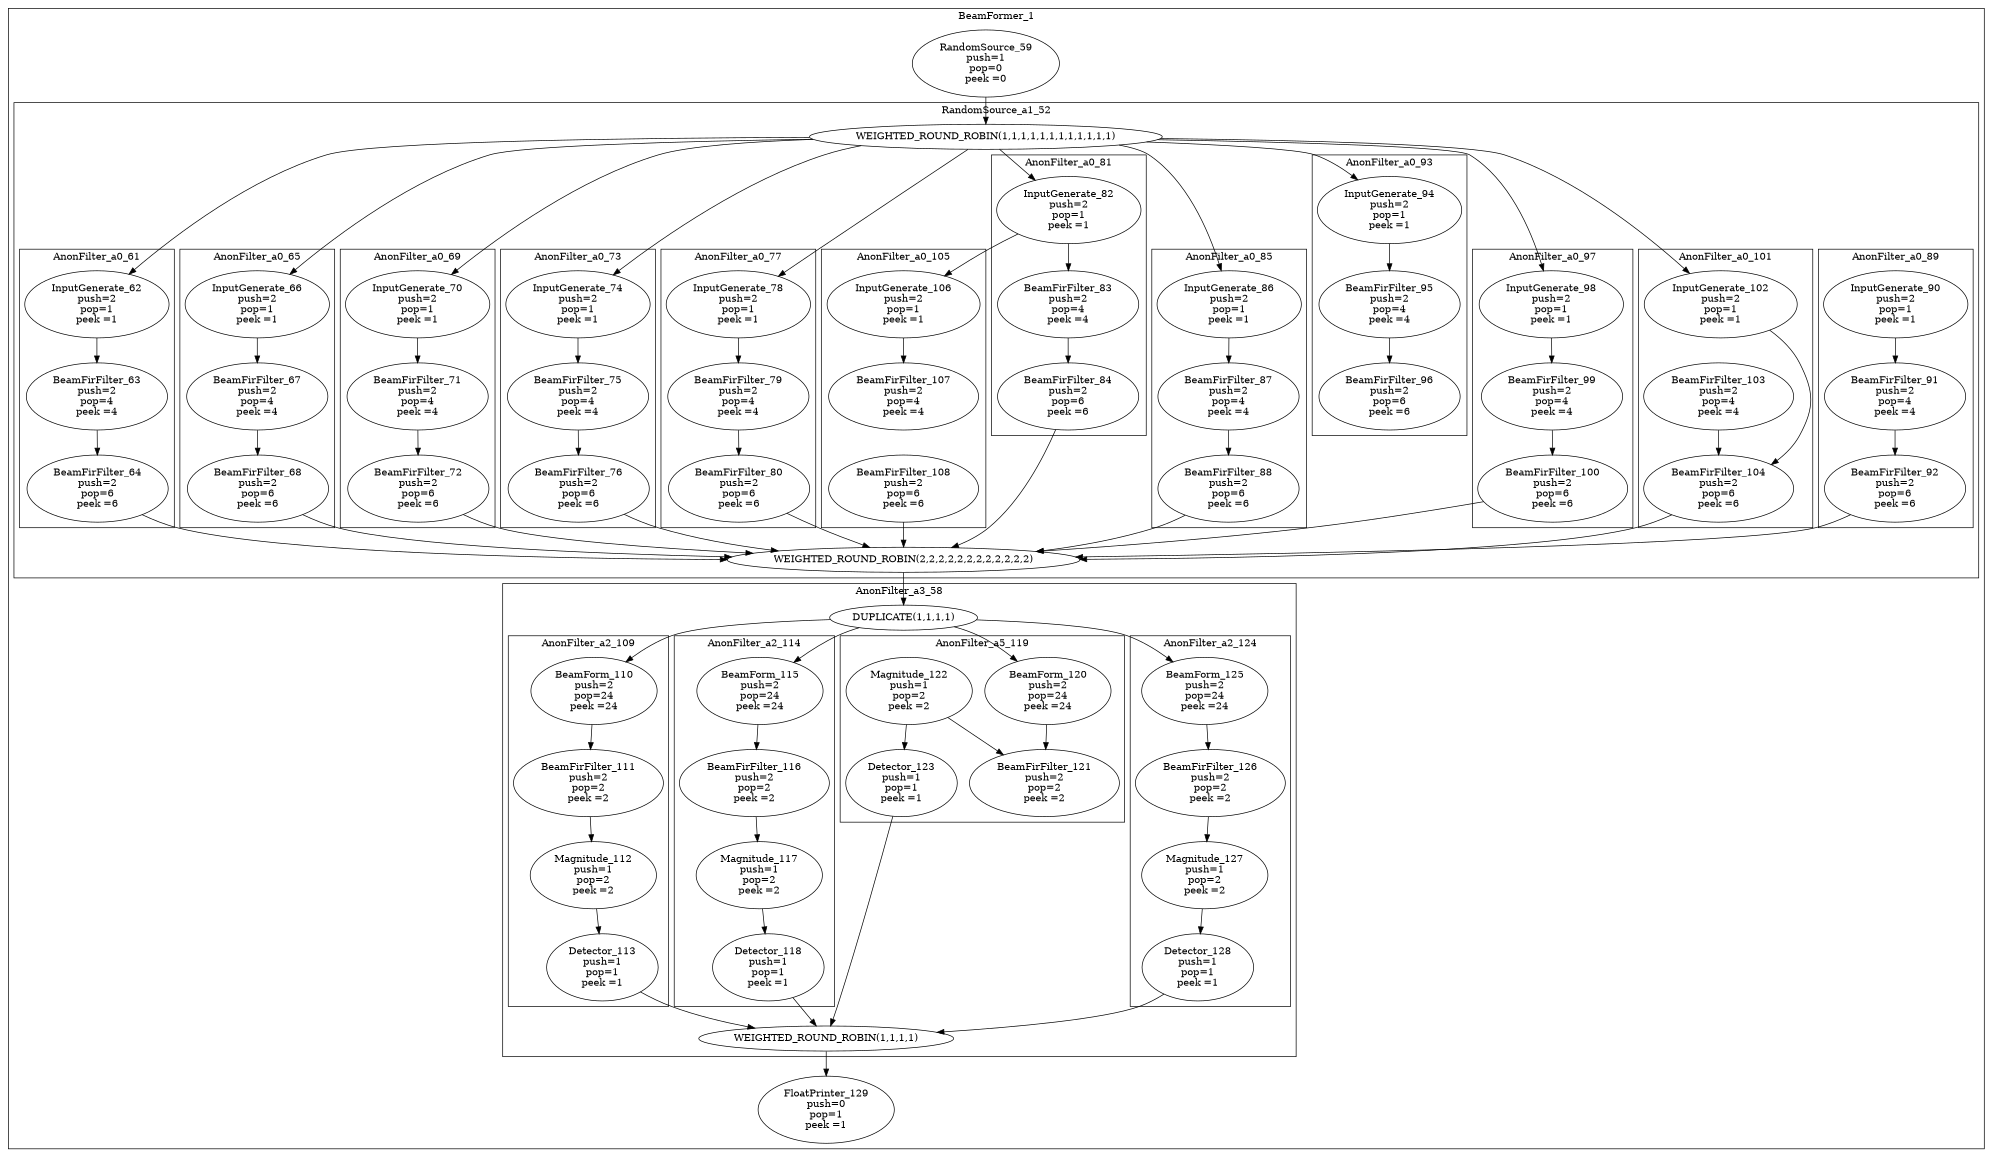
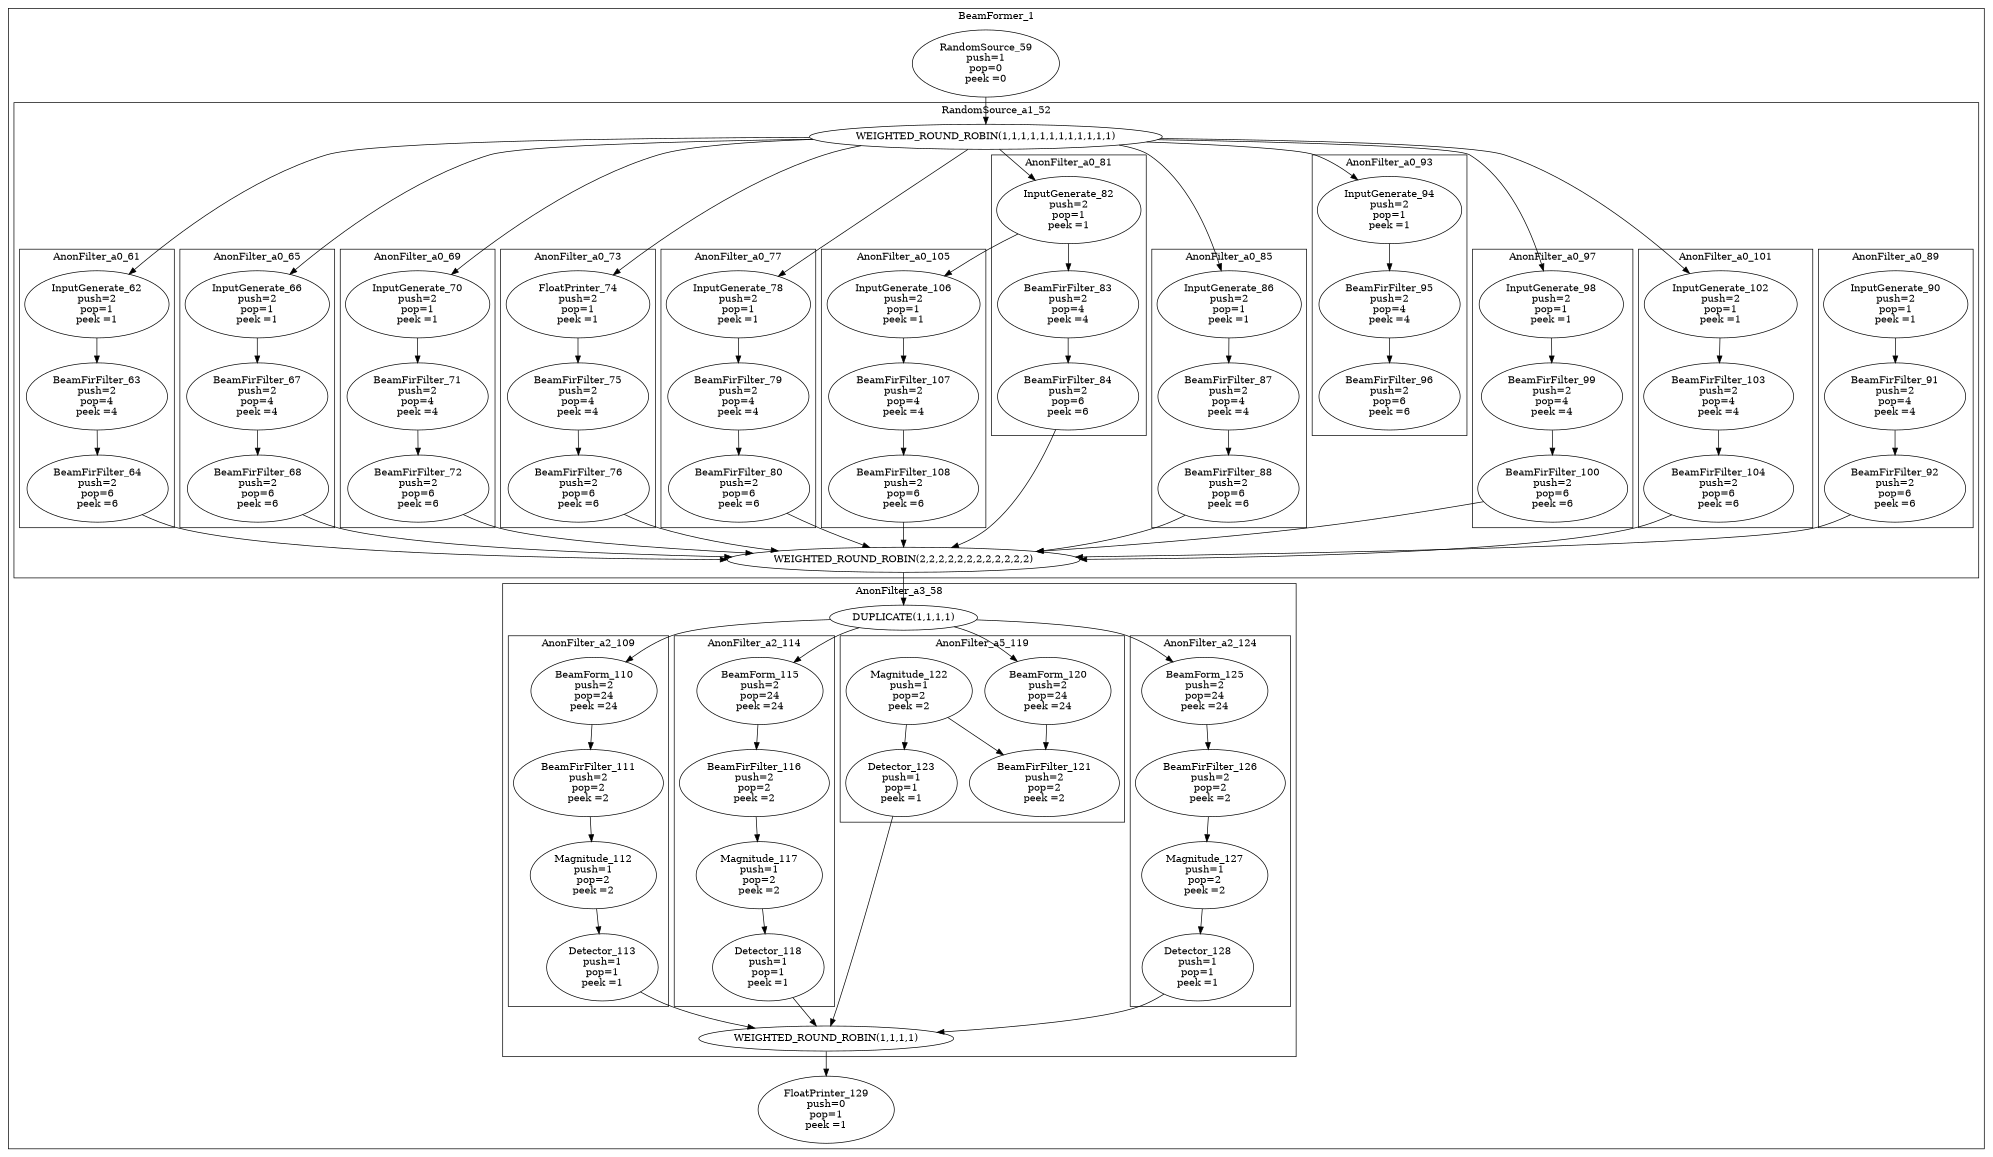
node "InputGenerate_74 push=2 pop=1 peek =1": label "InputGenerate_74 push=2 pop=1 peek =1" -> "FloatPrinter_74 push=2 pop=1 peek =1"
edge "InputGenerate_102 push=2 pop=1 peek =1" -> "BeamFirFilter_104 push=2 pop=6 peek =6": now "InputGenerate_102 push=2 pop=1 peek =1" -> "BeamFirFilter_103 push=2 pop=4 peek =4"
edge "BeamFirFilter_107 push=2 pop=4 peek =4" -> "BeamFirFilter_108 push=2 pop=6 peek =6": added
